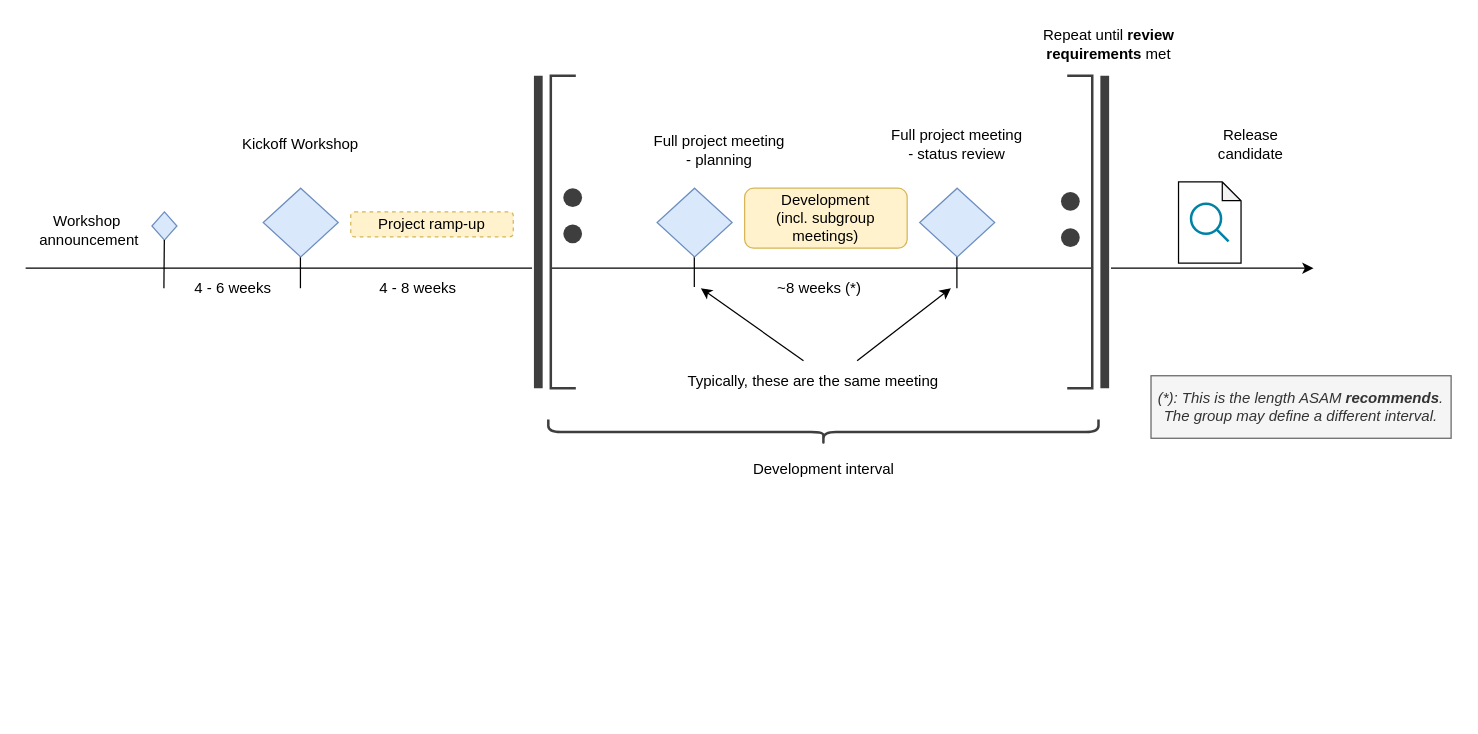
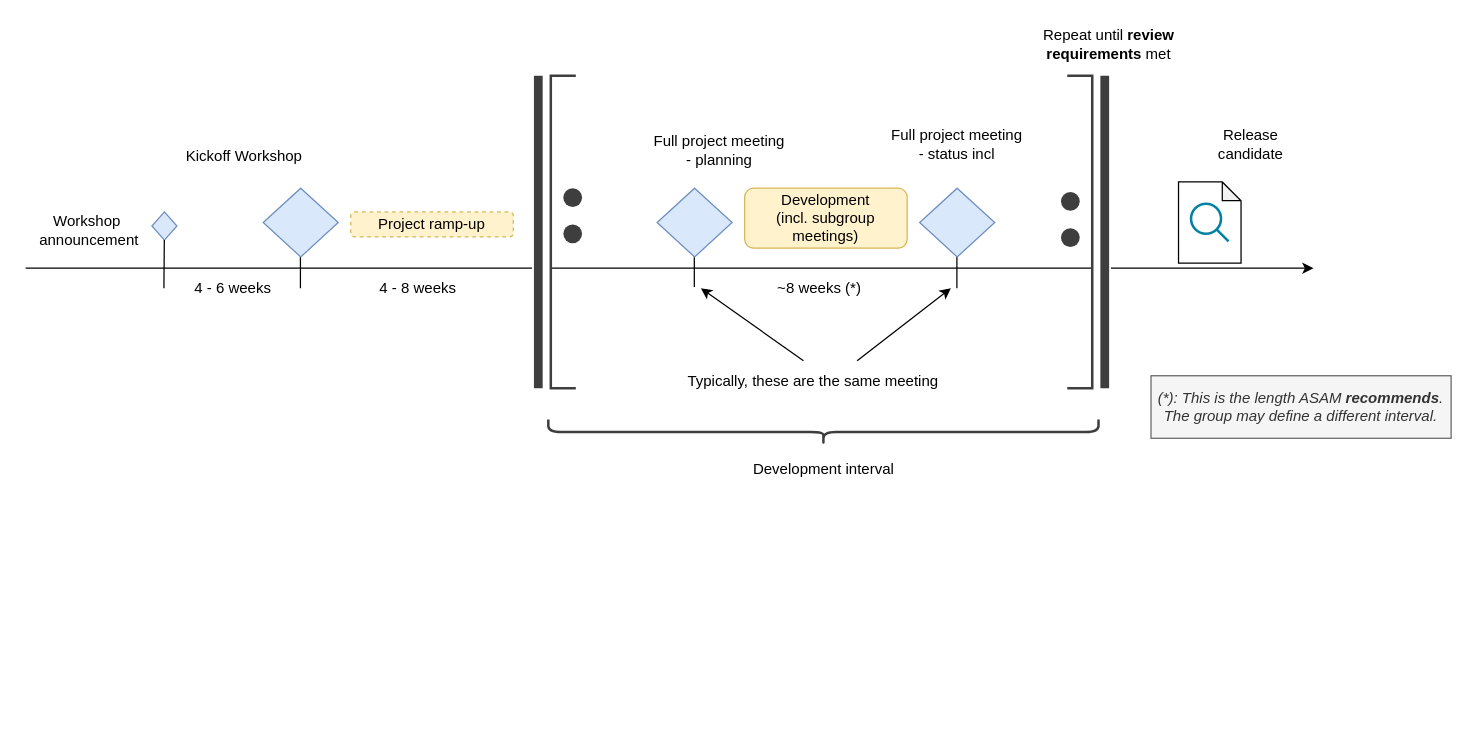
node "Kickoff Workshop": moved (301, 144) -> (244, 157)
node "Full project meeting - status review": label "Full project meeting - status review" -> "Full project meeting - status incl"
